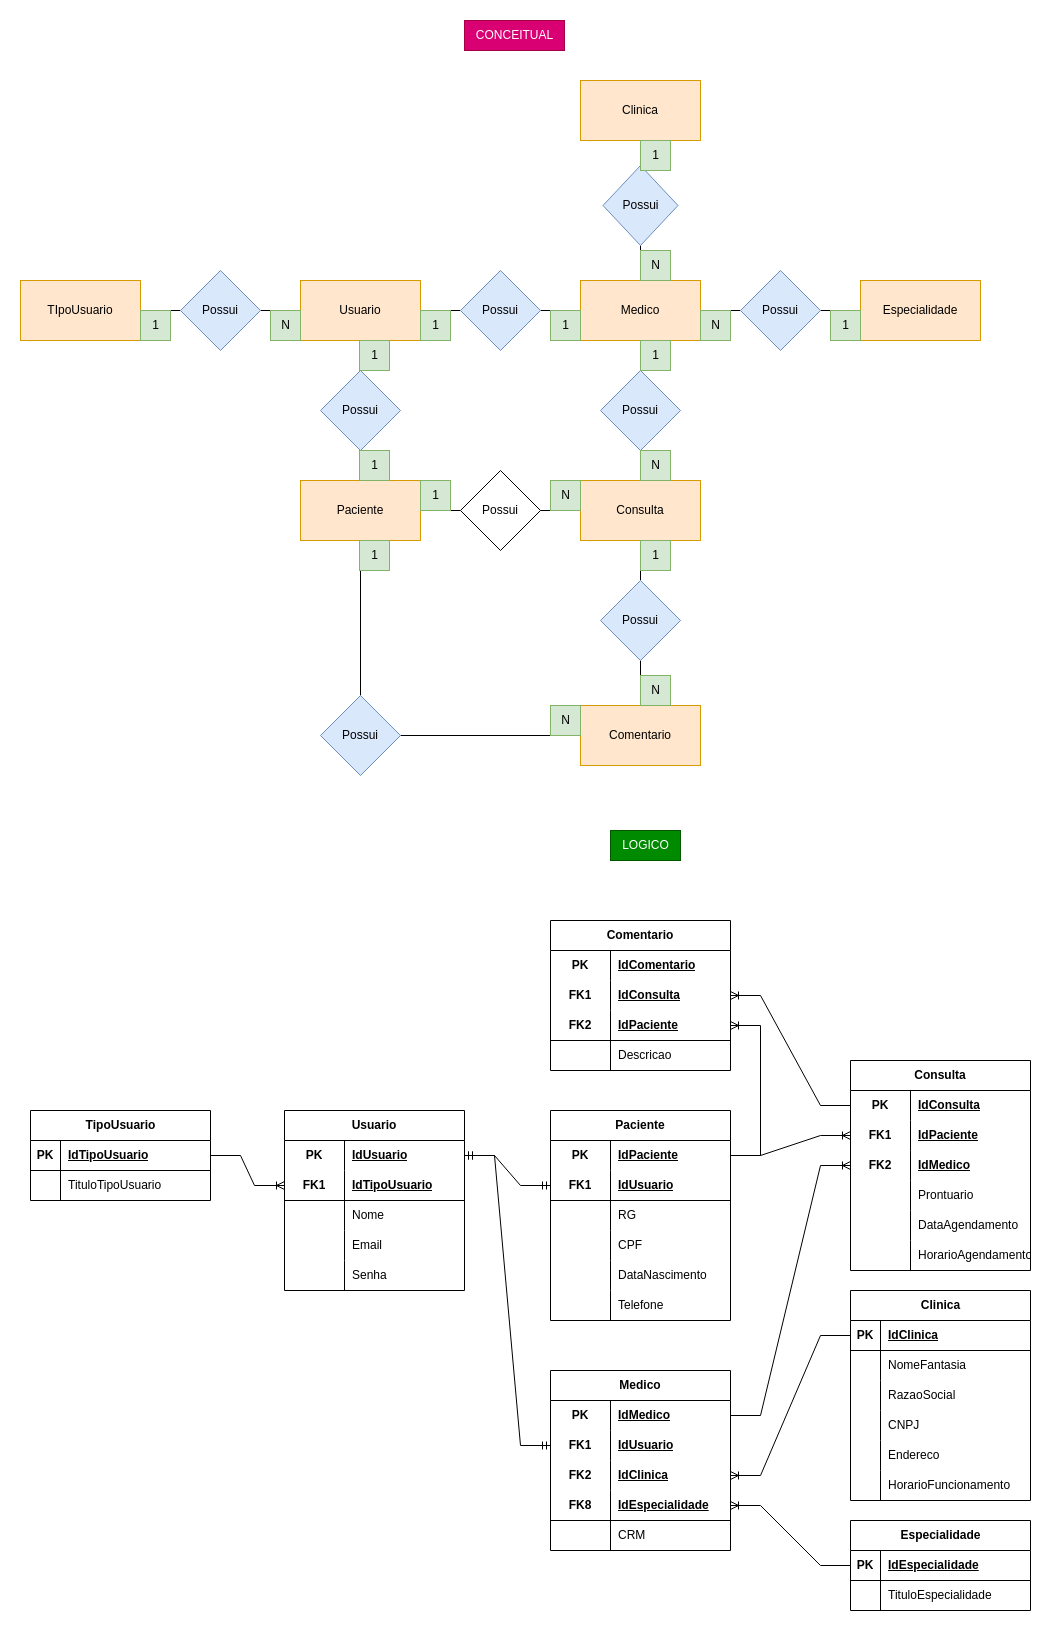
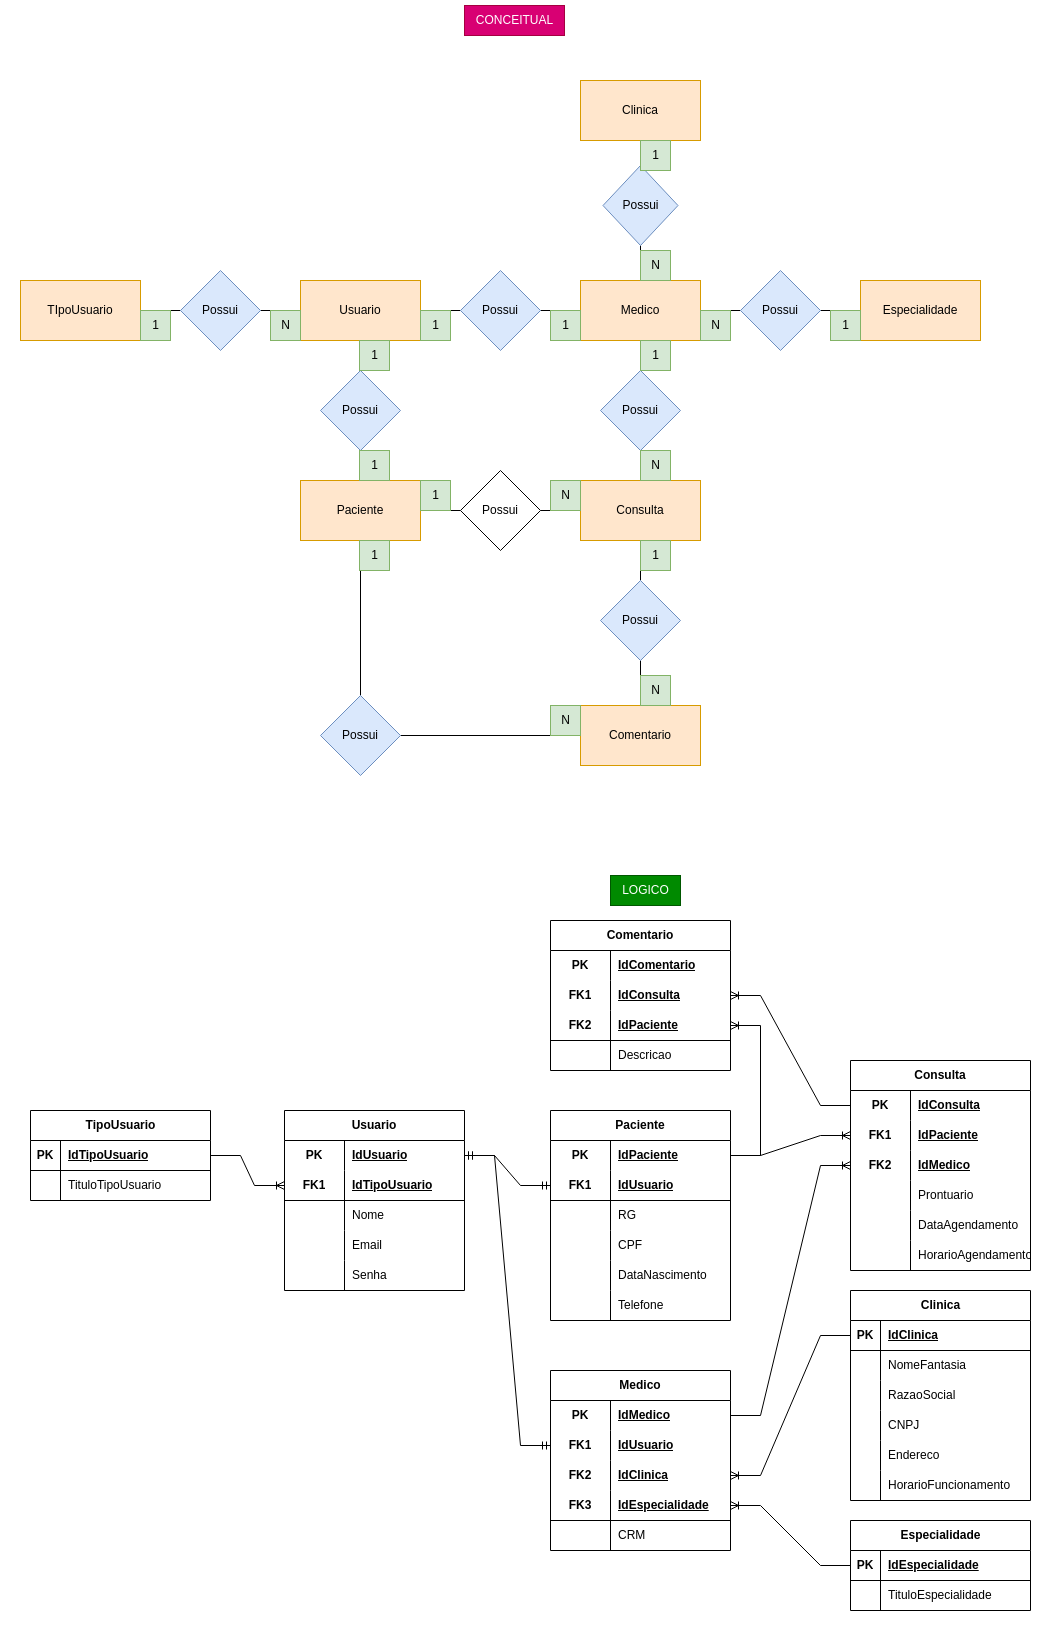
node "CONCEITUAL": moved (515, 36) -> (515, 21)
node "LOGICO": moved (646, 846) -> (646, 891)
node "FK8": label "FK8" -> "FK3"
